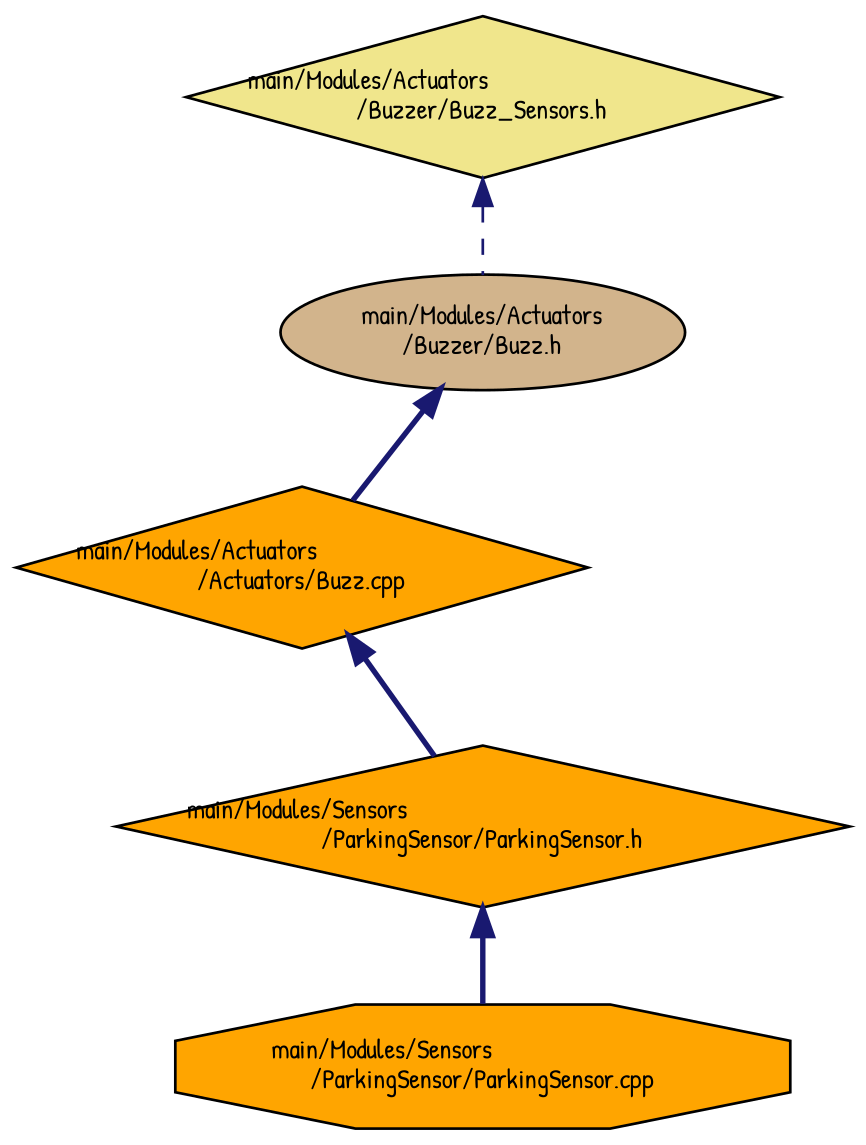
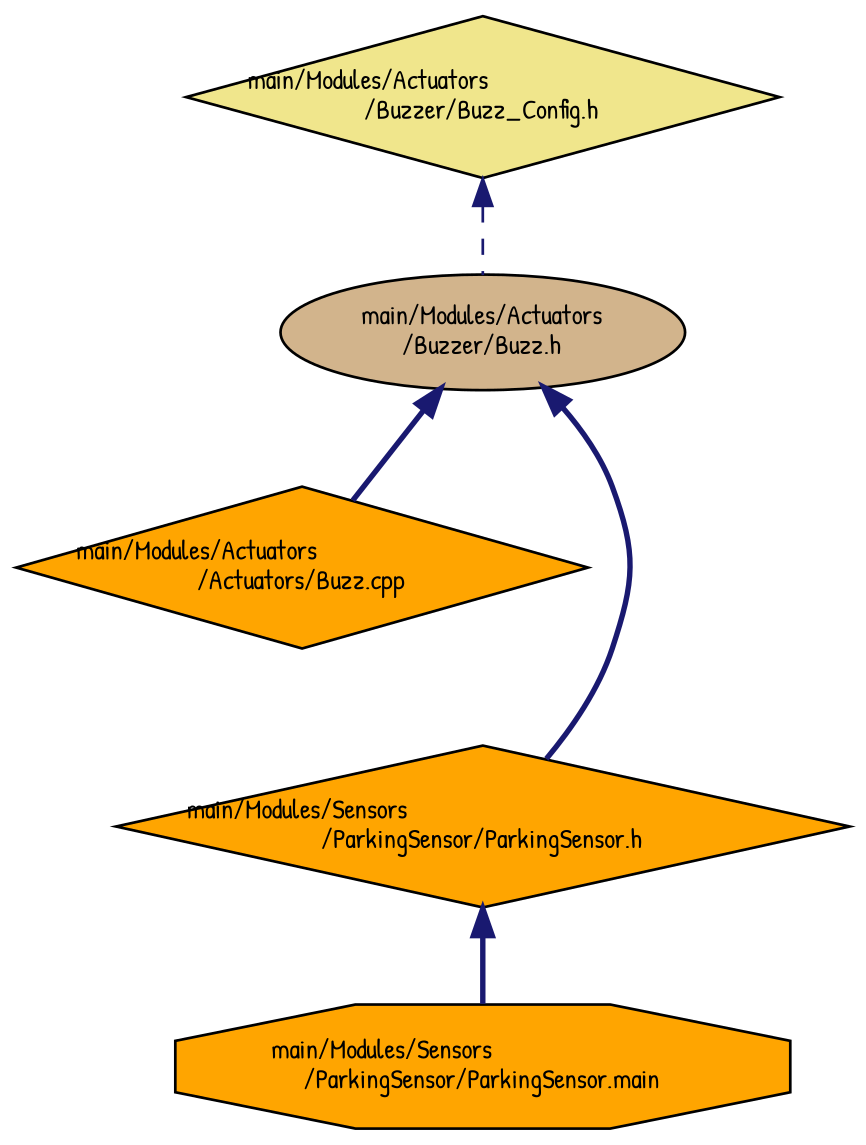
node "main/Modules/Actuators /Buzzer/Buzz_Sensors.h": label "main/Modules/Actuators /Buzzer/Buzz_Sensors.h" -> "main/Modules/Actuators /Buzzer/Buzz_Config.h"
edge "main/Modules/Sensors /ParkingSensor/ParkingSensor.h" -> "main/Modules/Actuators /Actuators/Buzz.cpp": now "main/Modules/Sensors /ParkingSensor/ParkingSensor.h" -> "main/Modules/Actuators /Buzzer/Buzz.h"
node "main/Modules/Sensors /ParkingSensor/ParkingSensor.cpp": label "main/Modules/Sensors /ParkingSensor/ParkingSensor.cpp" -> "main/Modules/Sensors /ParkingSensor/ParkingSensor.main"
